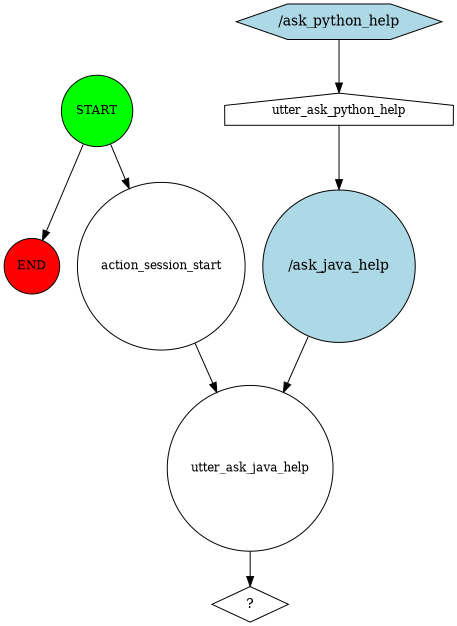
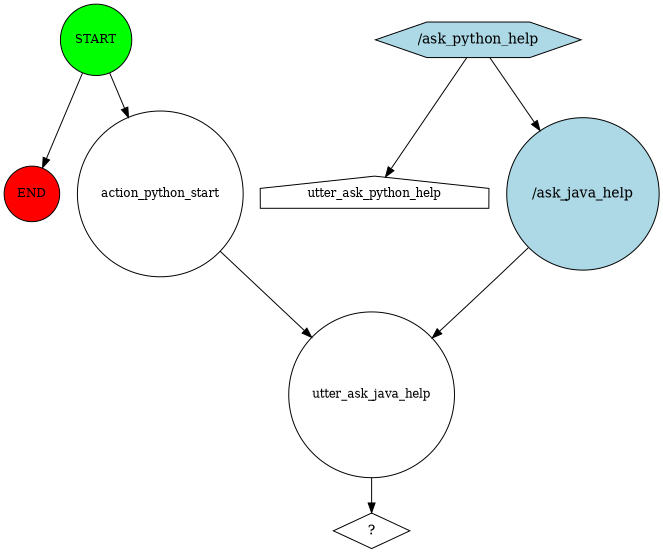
edge "utter_ask_python_help" -> "/ask_java_help": now "/ask_python_help" -> "/ask_java_help"
node "action_session_start": label "action_session_start" -> "action_python_start"
